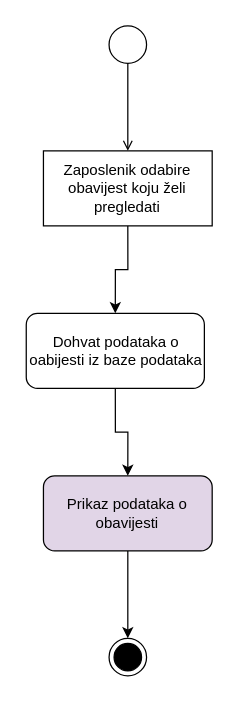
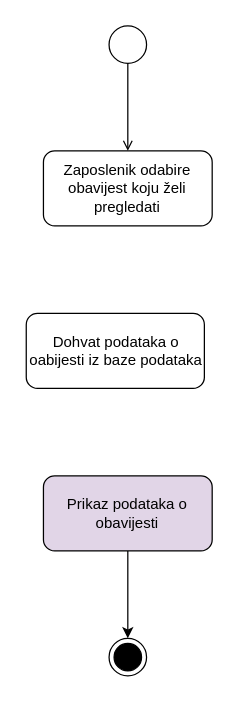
node "Zaposlenik odabire obavijest koju želi pregledati": shape rectangle -> rounded rectangle
edge "Zaposlenik odabire obavijest koju želi pregledati" -> "Dohvat podataka o oabijesti iz baze podataka": removed
edge "Dohvat podataka o oabijesti iz baze podataka" -> "Prikaz podataka o obavijesti": removed
